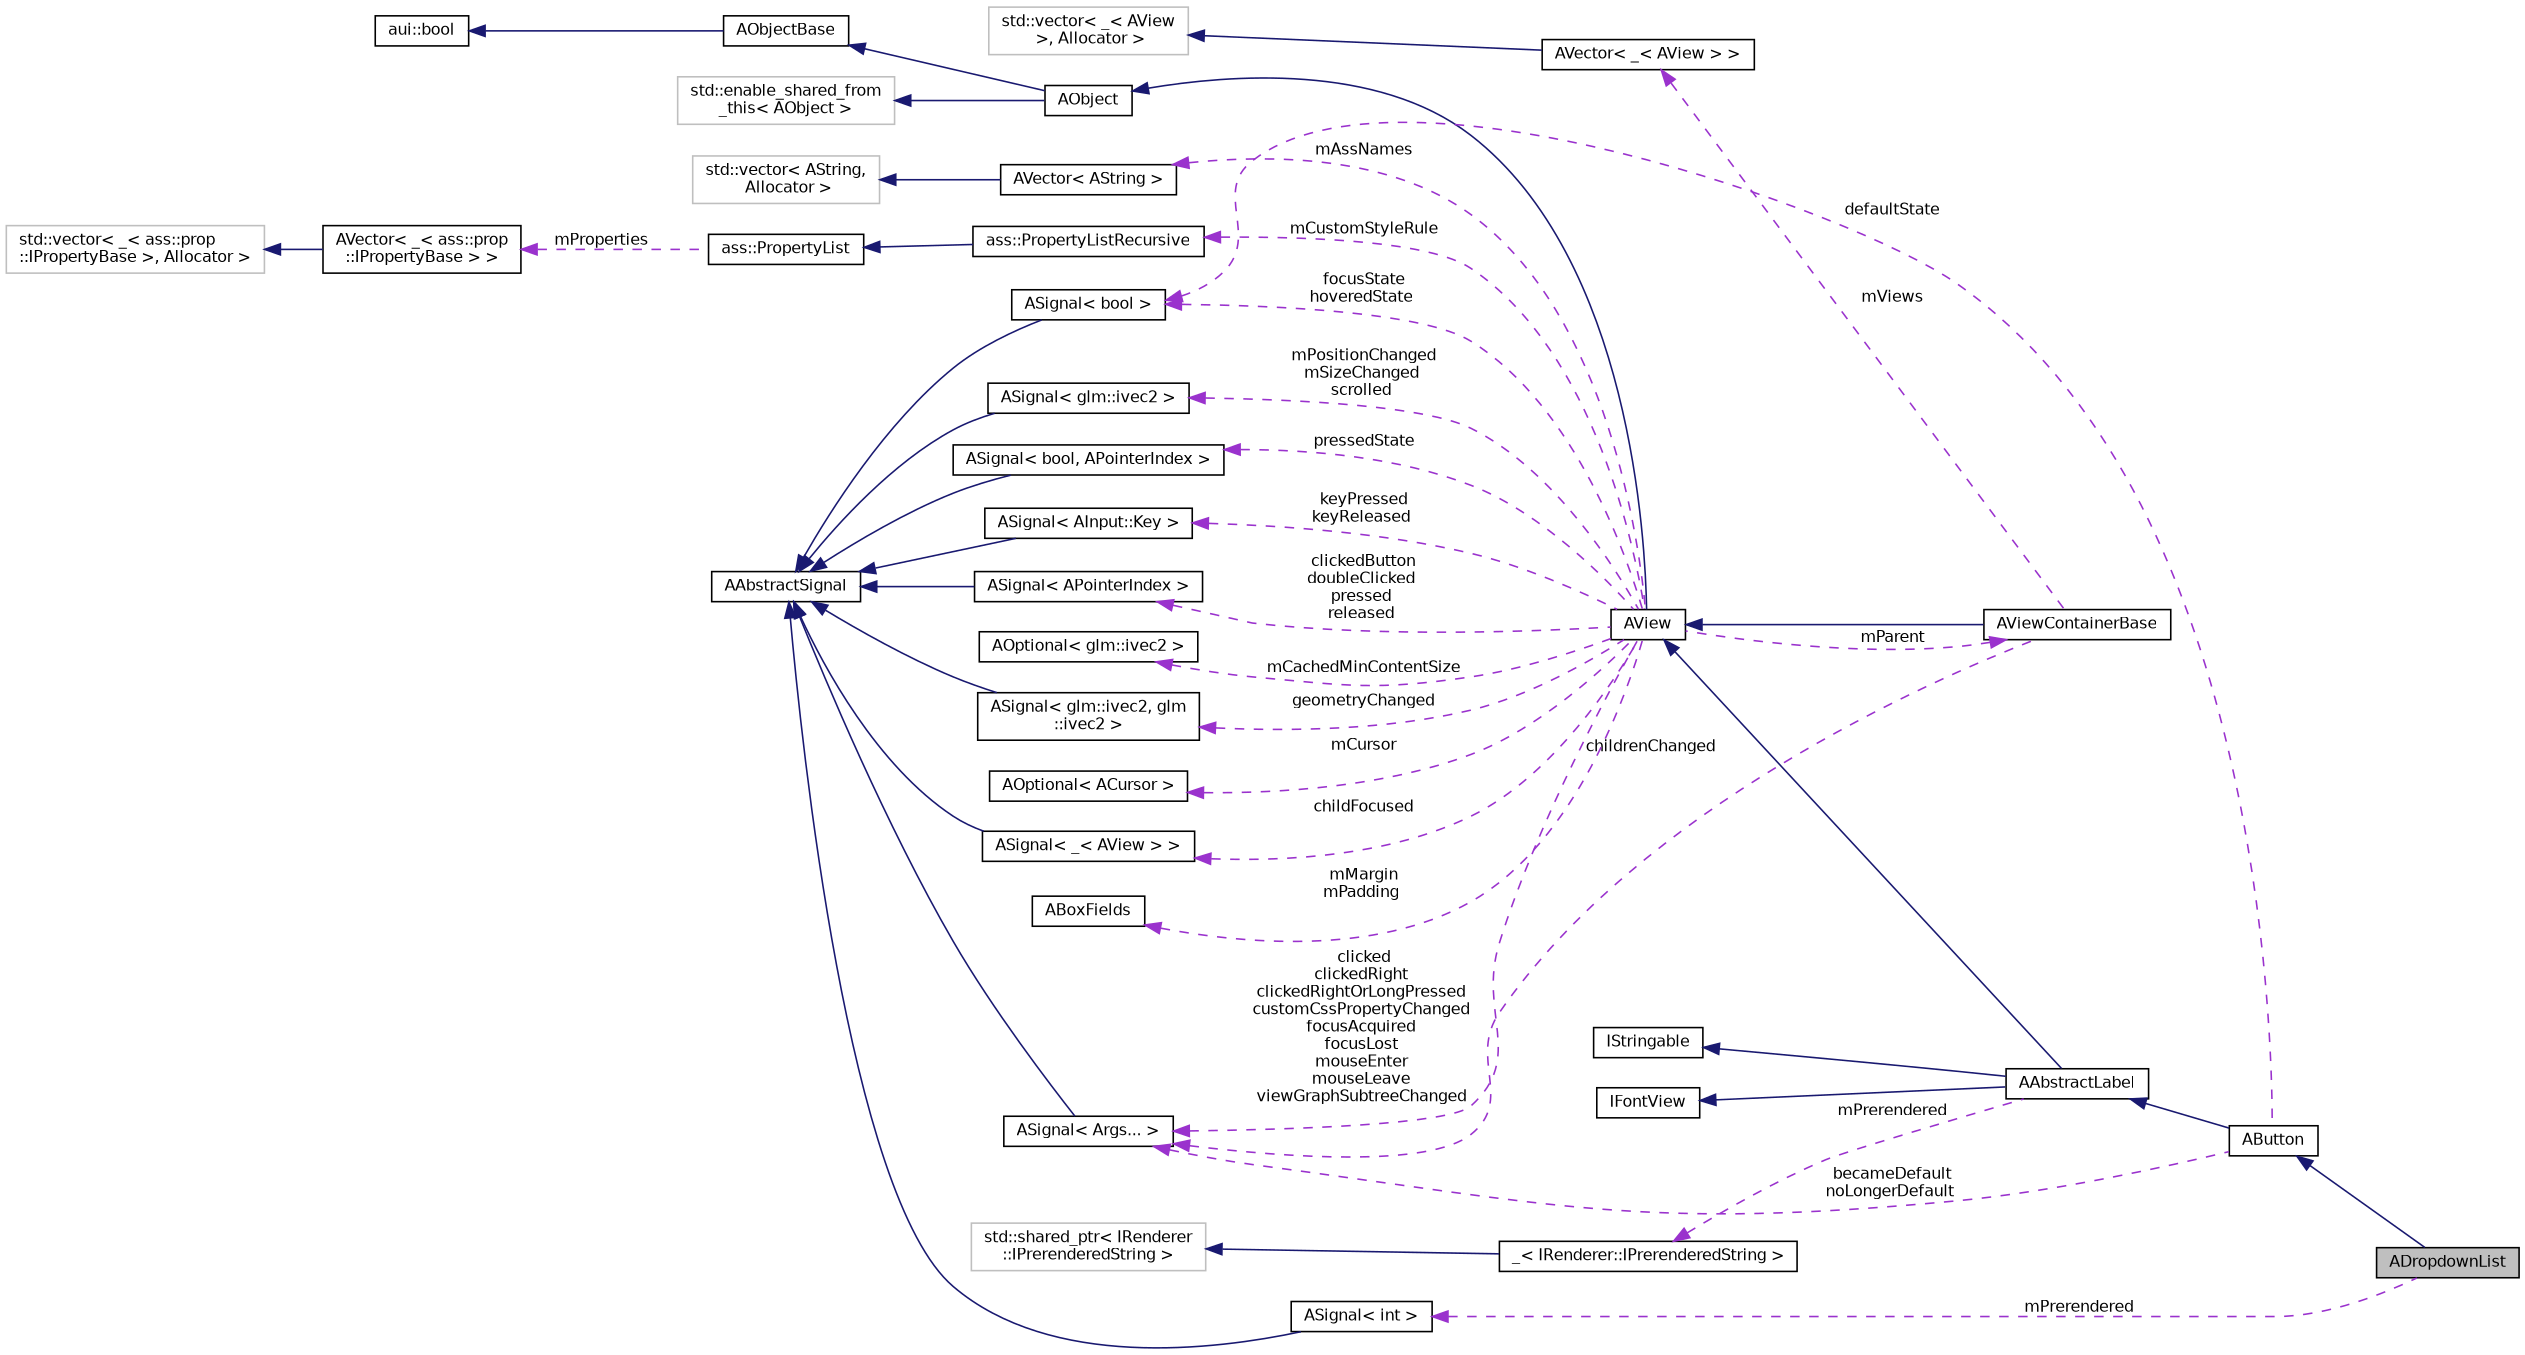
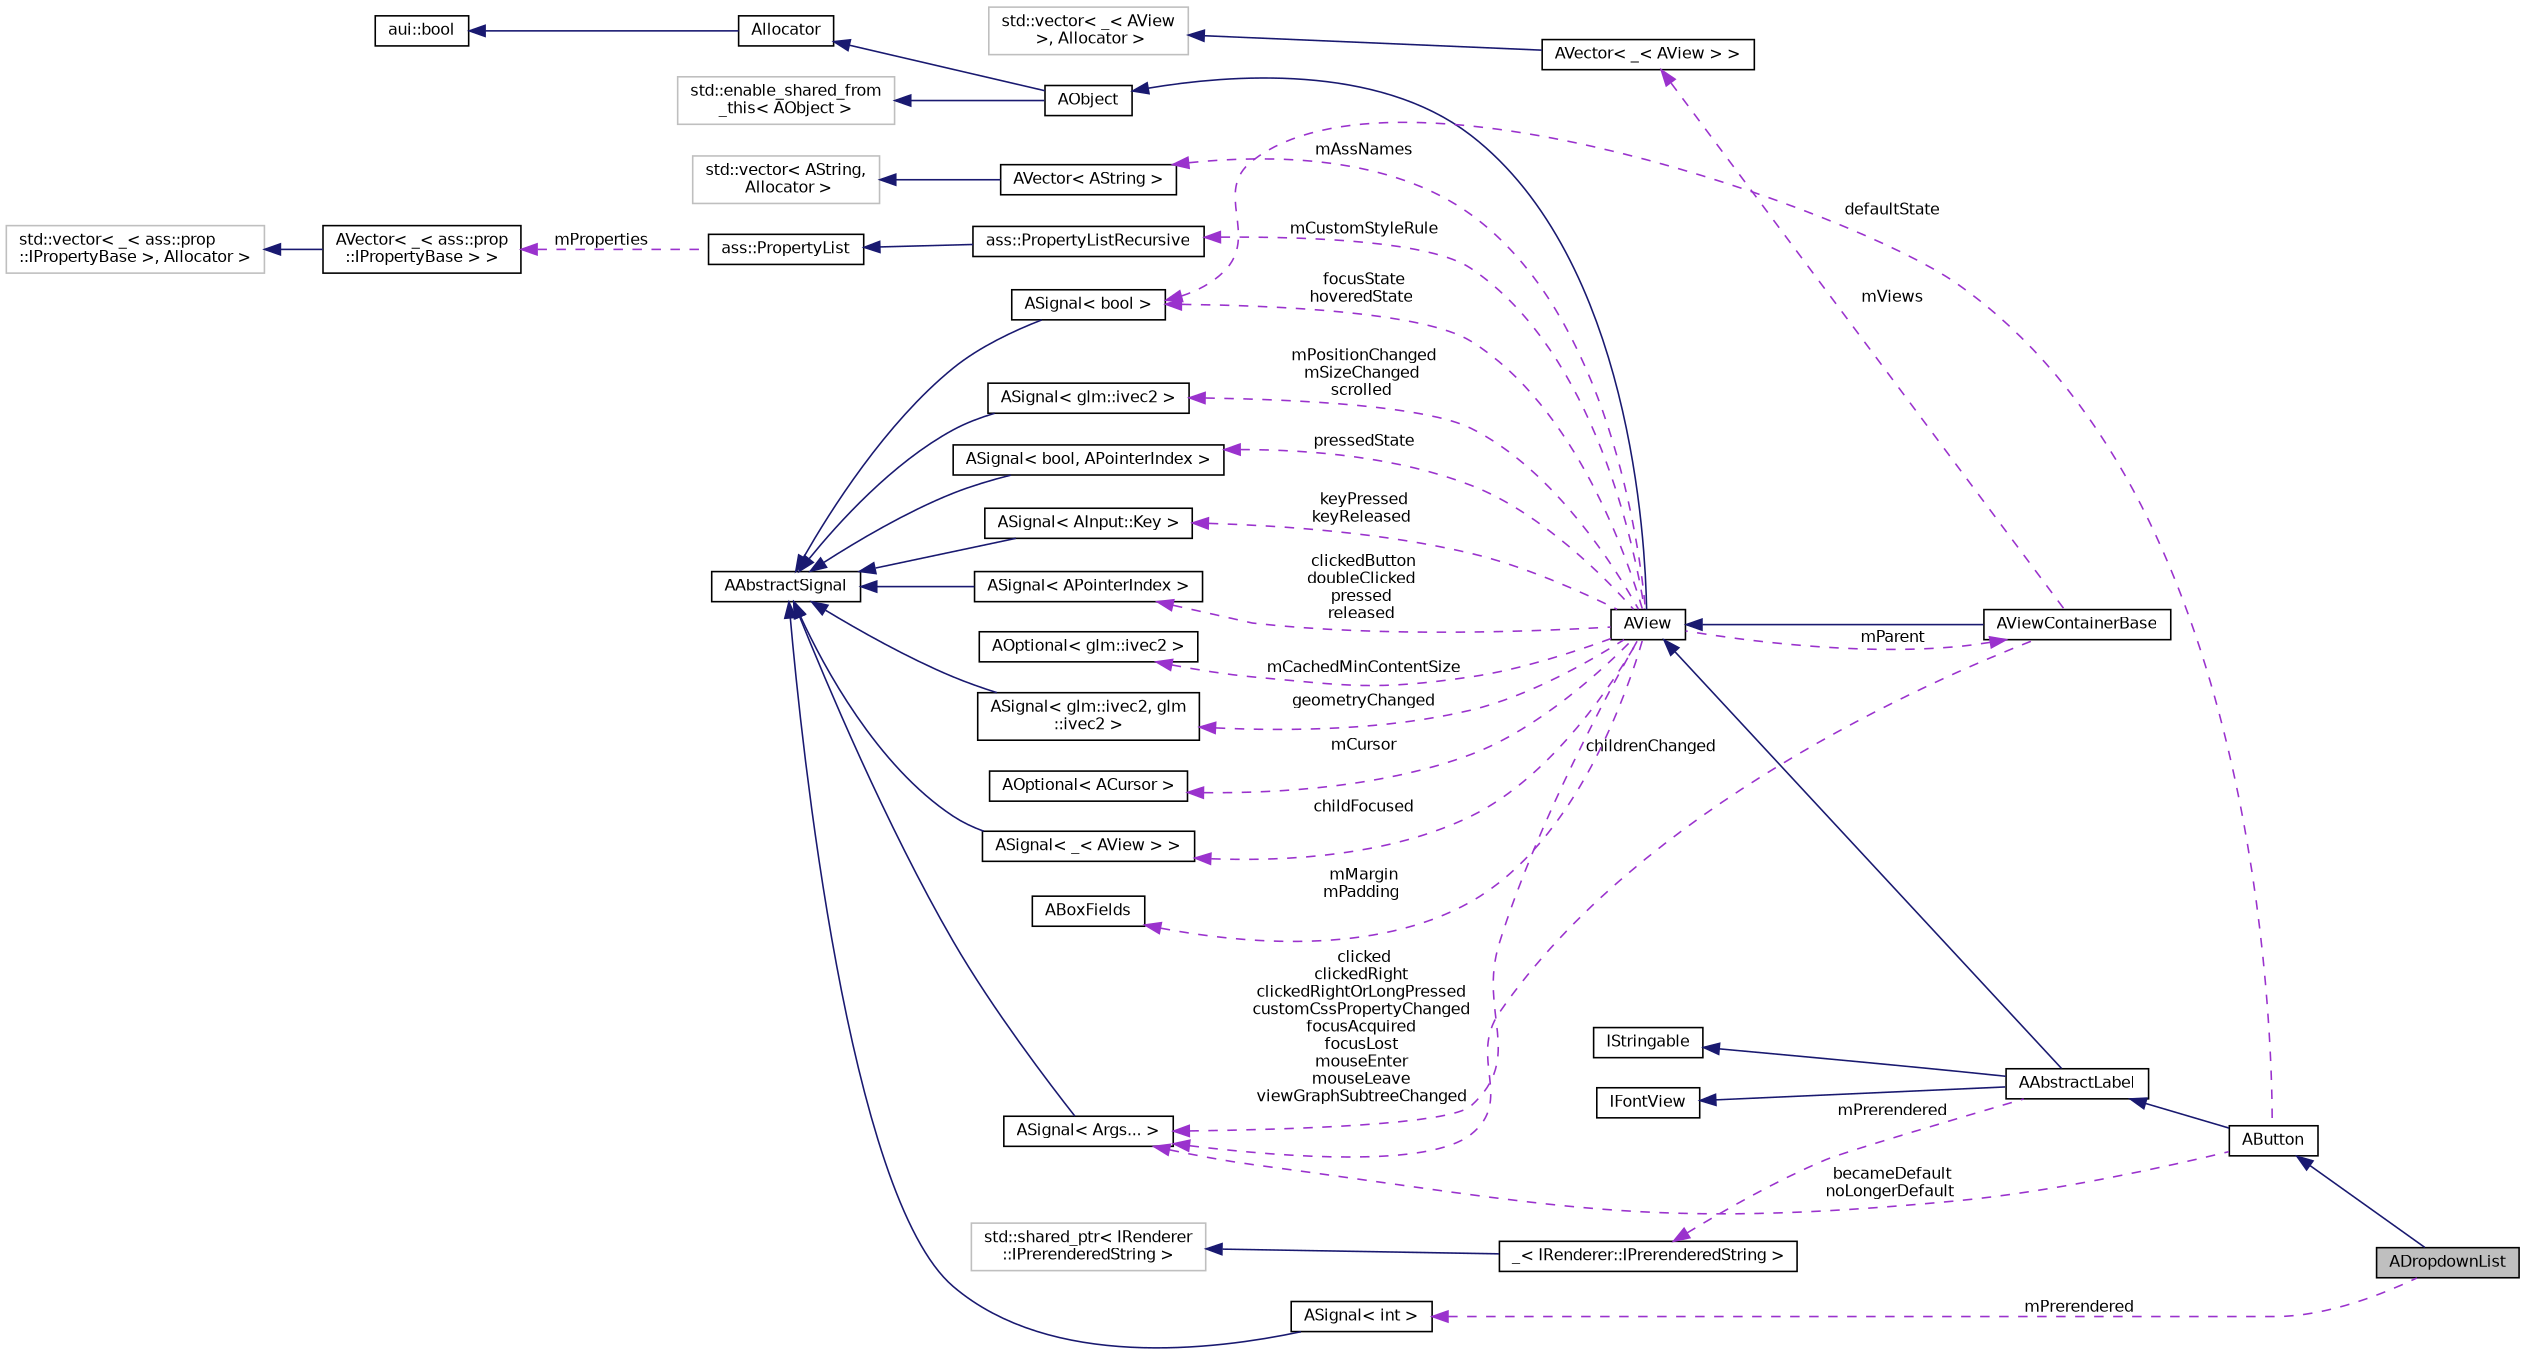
node "AObjectBase": label "AObjectBase" -> "Allocator"
